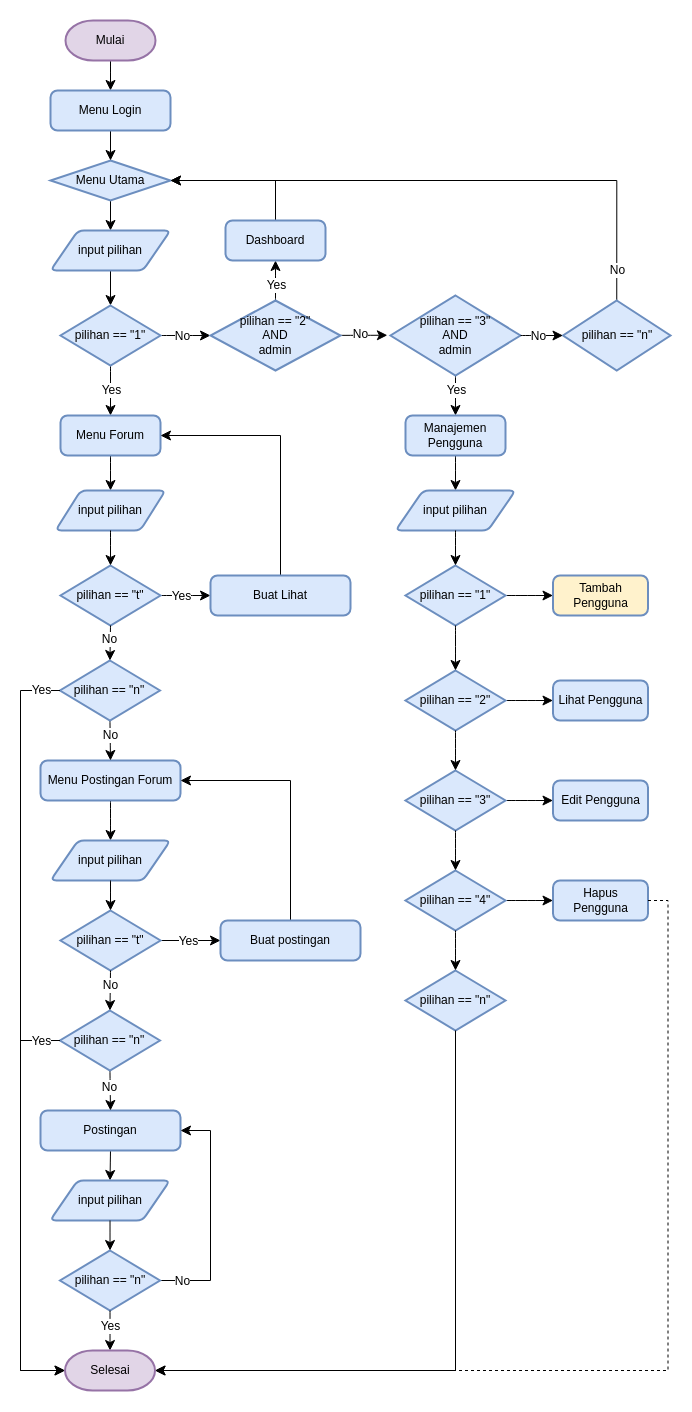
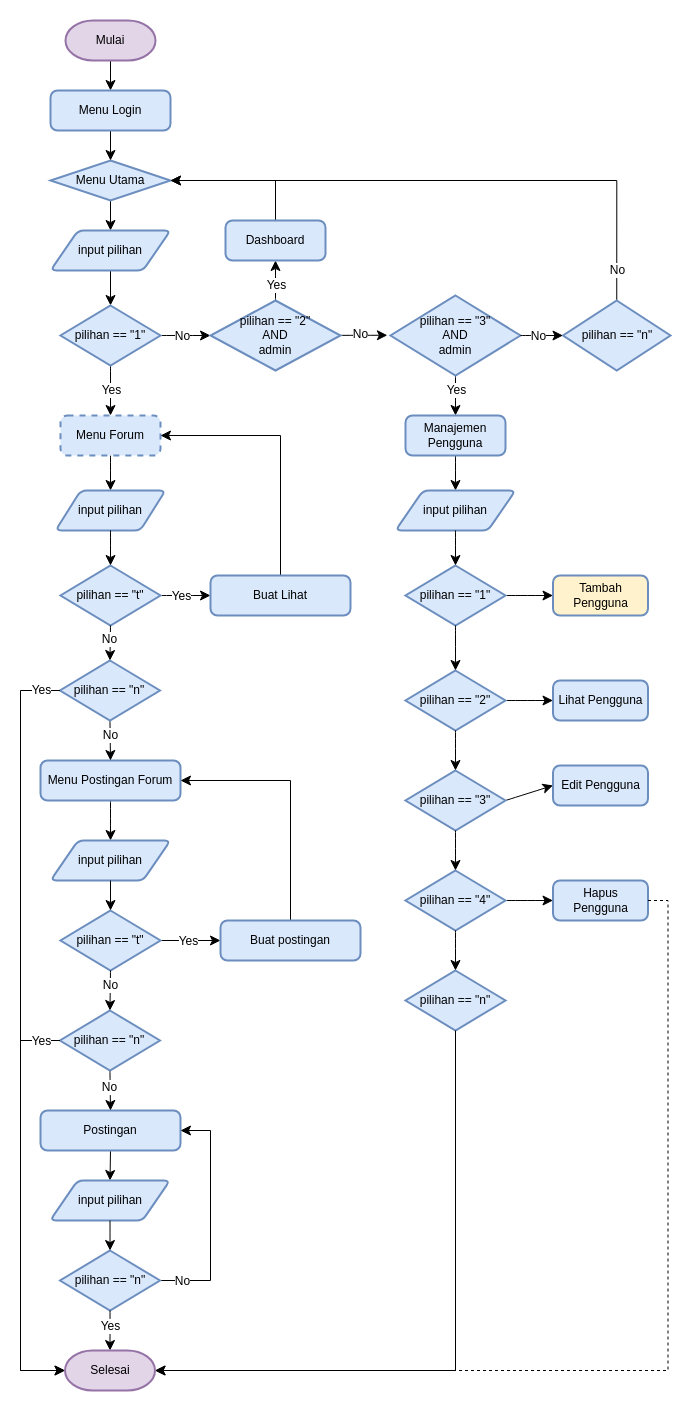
node "Menu Forum": style solid -> dashed
node "Edit Pengguna": moved (601, 801) -> (601, 786)
